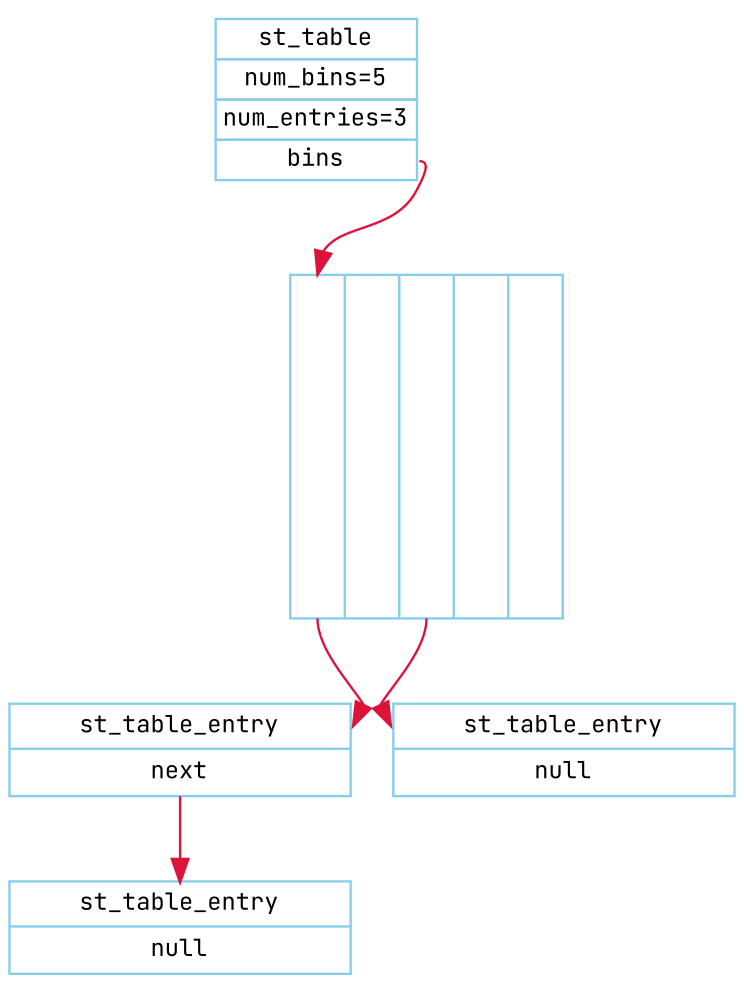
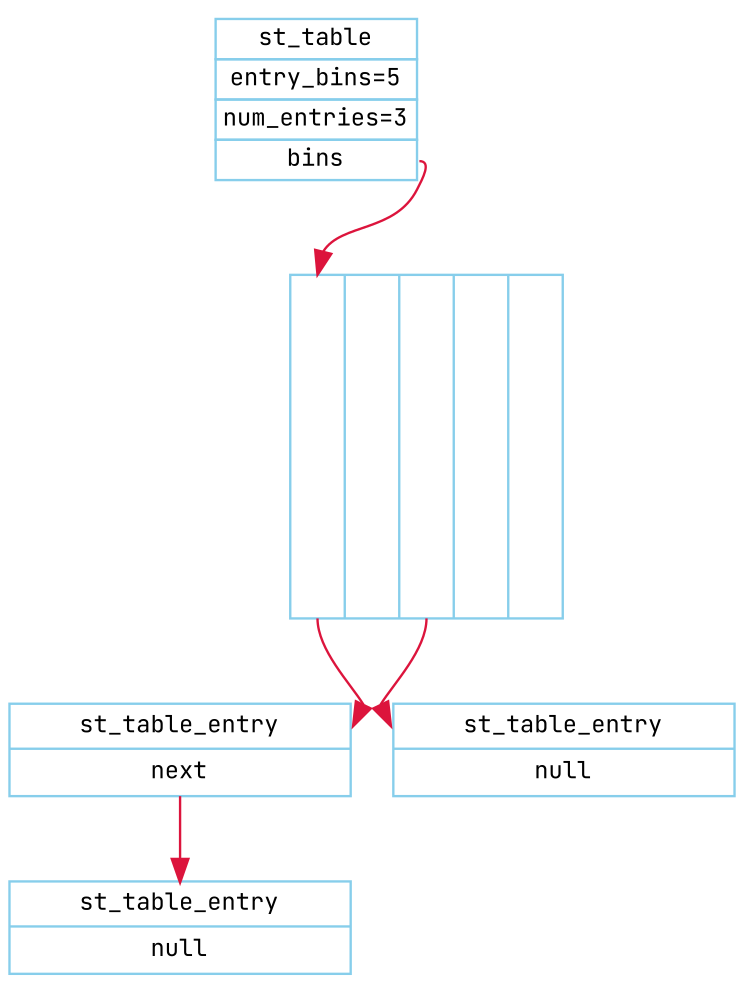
node "st_table": text "num_bins=5" -> "entry_bins=5"
